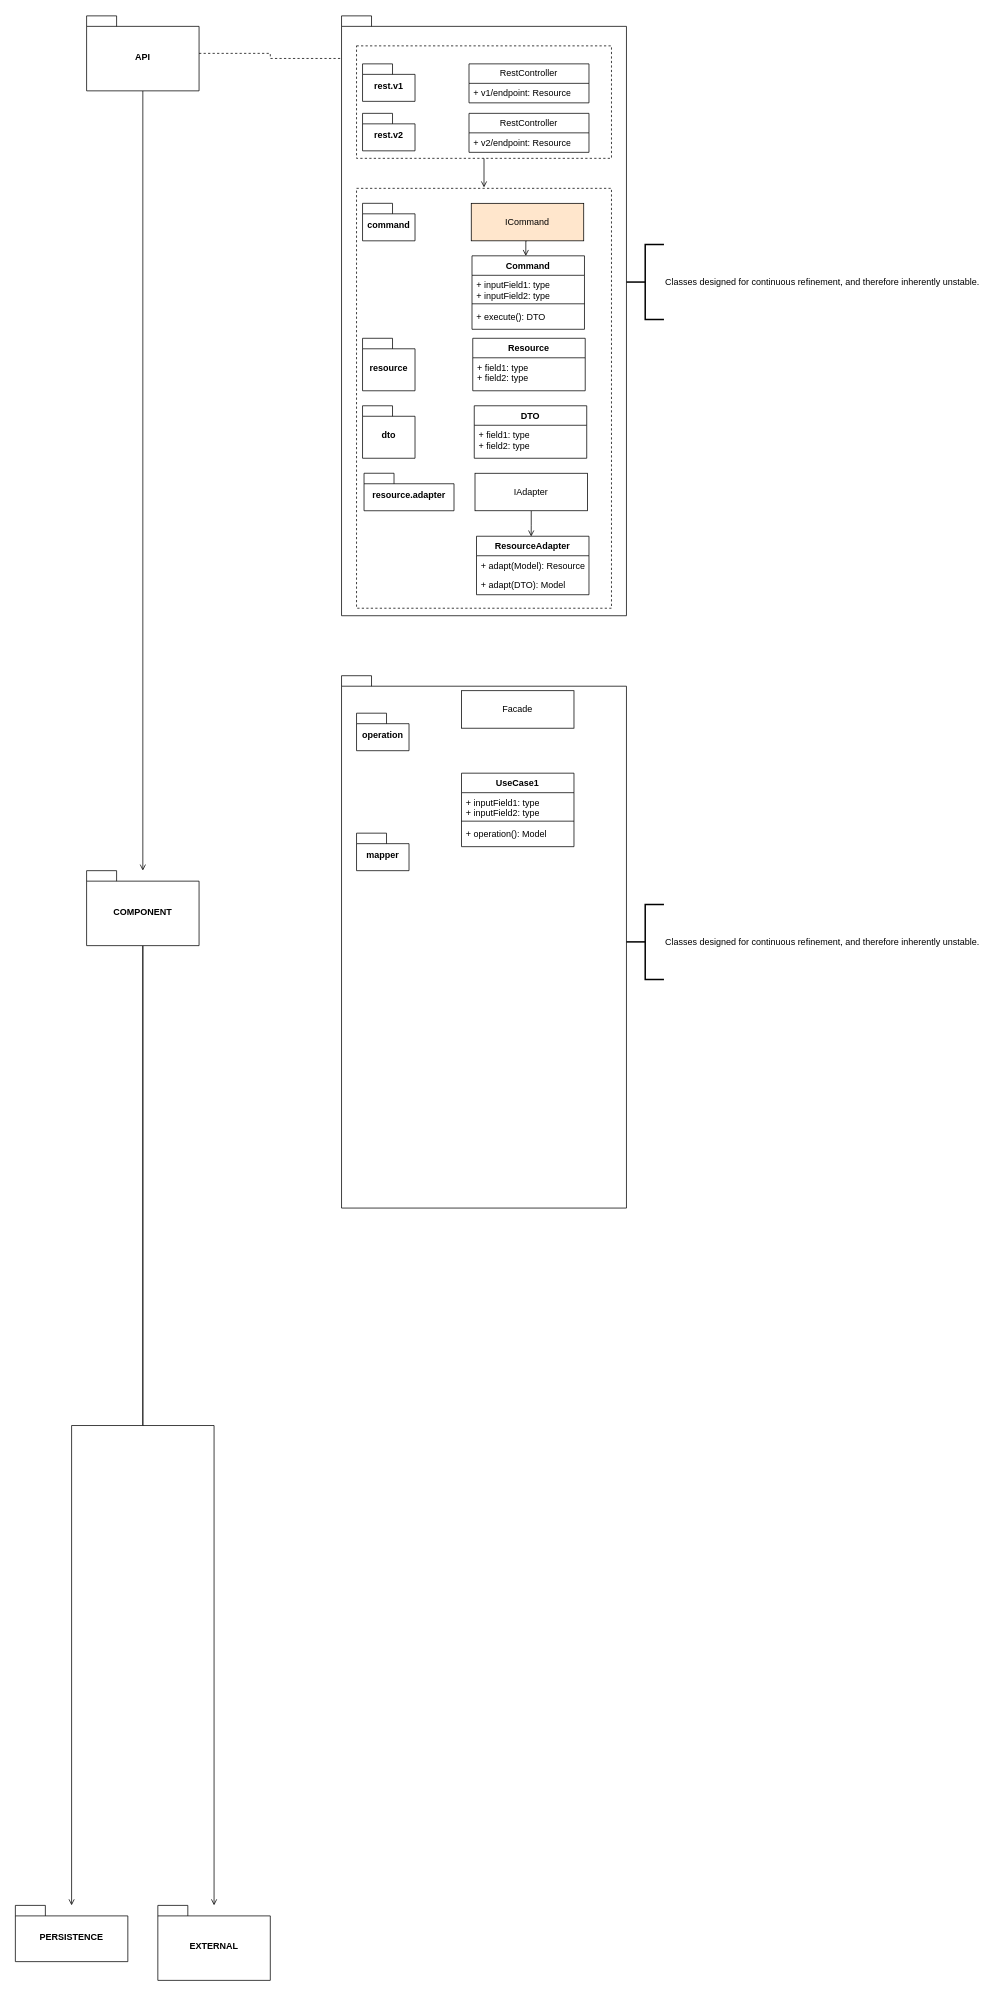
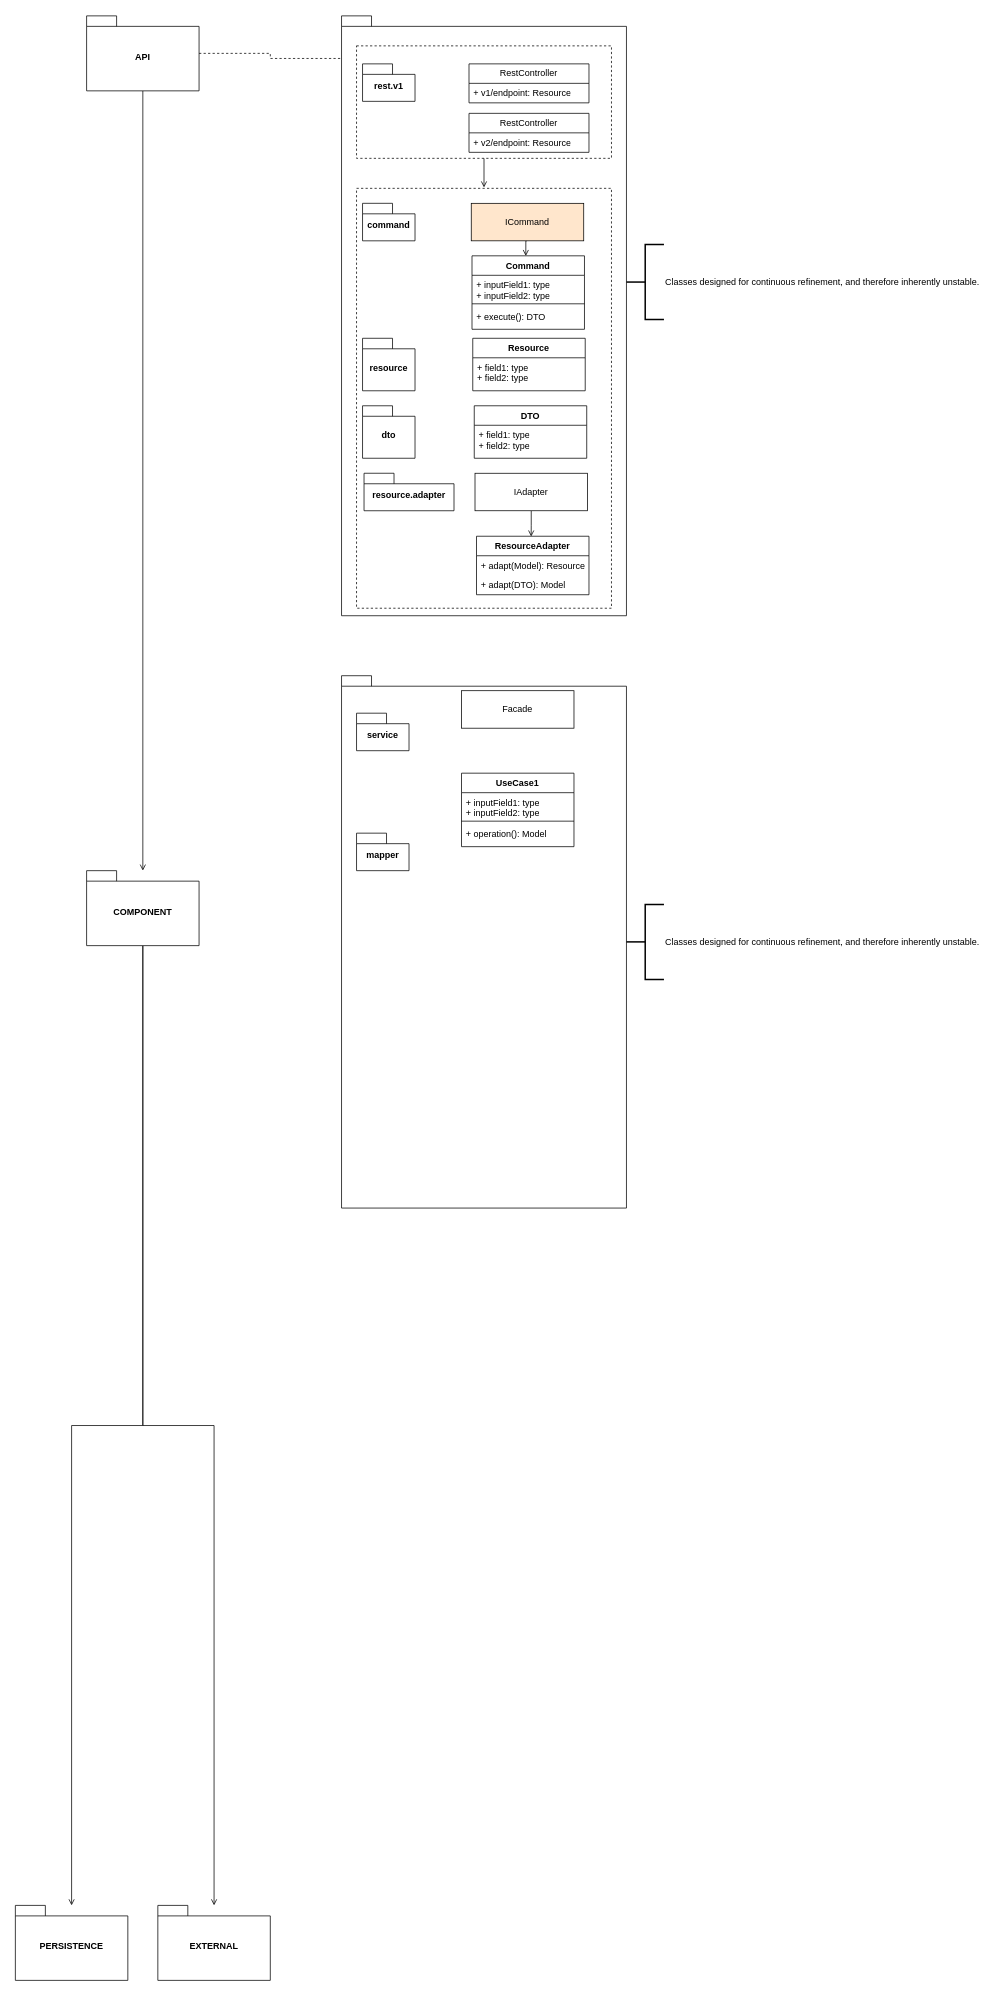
node "rest.v2": removed
node "operation": label "operation" -> "service"
node "PERSISTENCE": size 113x56 -> 113x75
